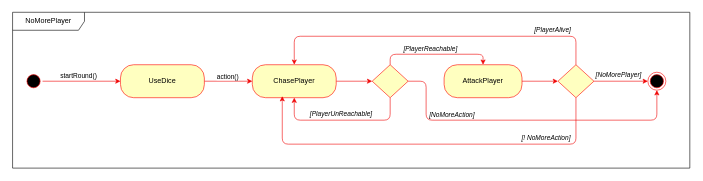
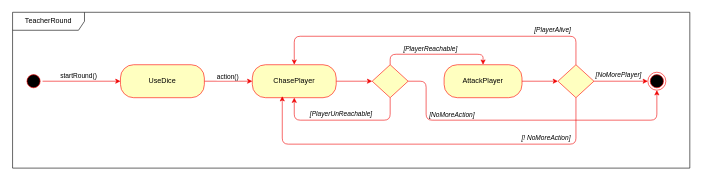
node "NoMorePlayer": label "NoMorePlayer" -> "TeacherRound"
